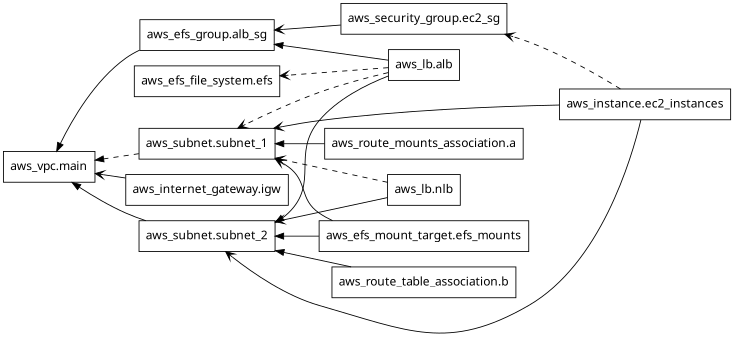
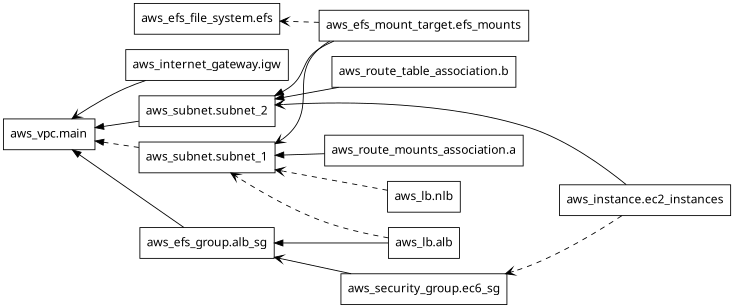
node "aws_security_group.ec2_sg": label "aws_security_group.ec2_sg" -> "aws_security_group.ec6_sg"
edge "aws_lb.alb" -> "aws_efs_file_system.efs": now "aws_efs_mount_target.efs_mounts" -> "aws_efs_file_system.efs"
edge "aws_instance.ec2_instances" -> "aws_subnet.subnet_1": removed
edge "aws_lb.alb" -> "aws_subnet.subnet_2": removed
edge "aws_lb.nlb" -> "aws_subnet.subnet_2": removed
